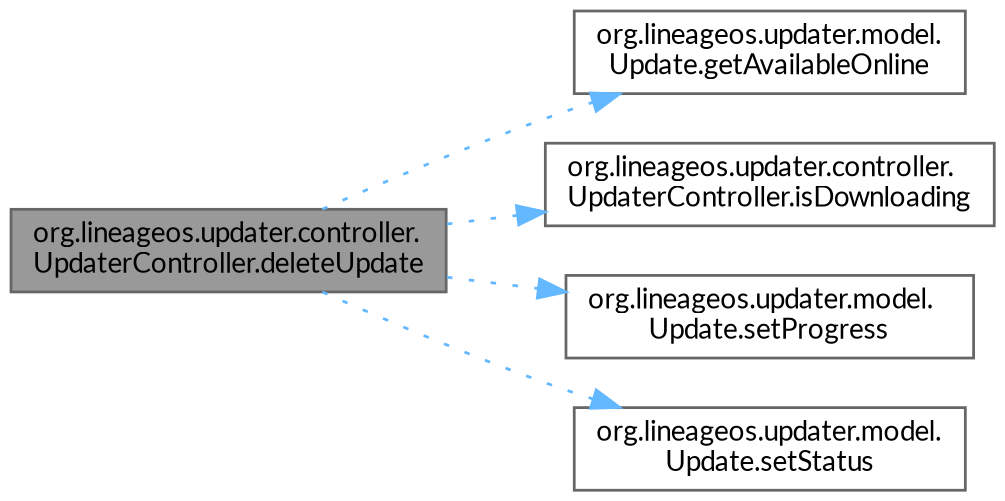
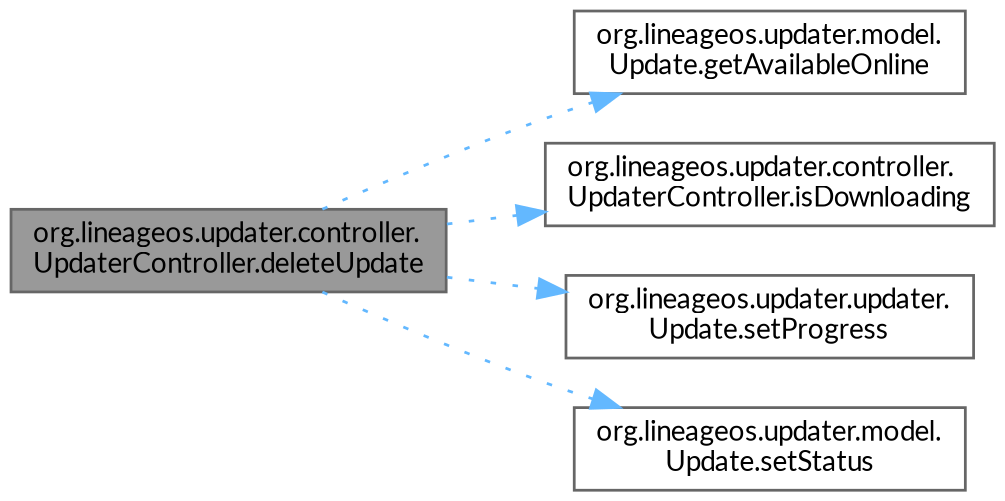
node "org.lineageos.updater.model. Update.setProgress": label "org.lineageos.updater.model. Update.setProgress" -> "org.lineageos.updater.updater. Update.setProgress"
